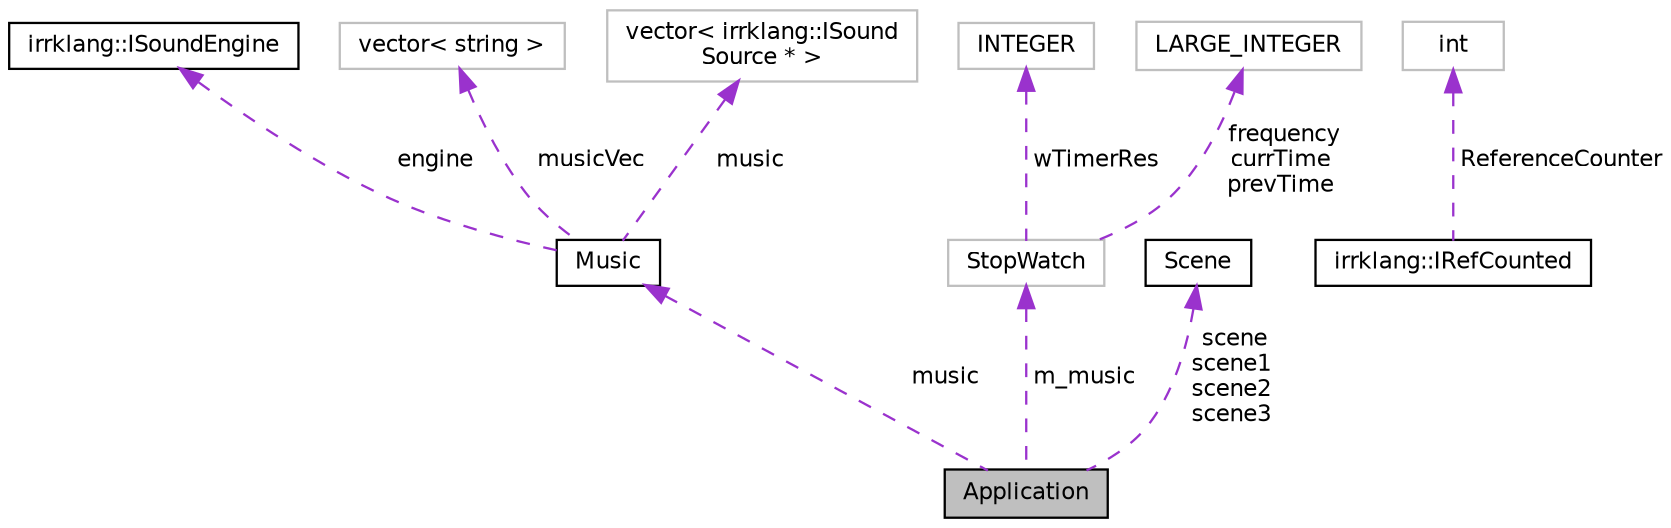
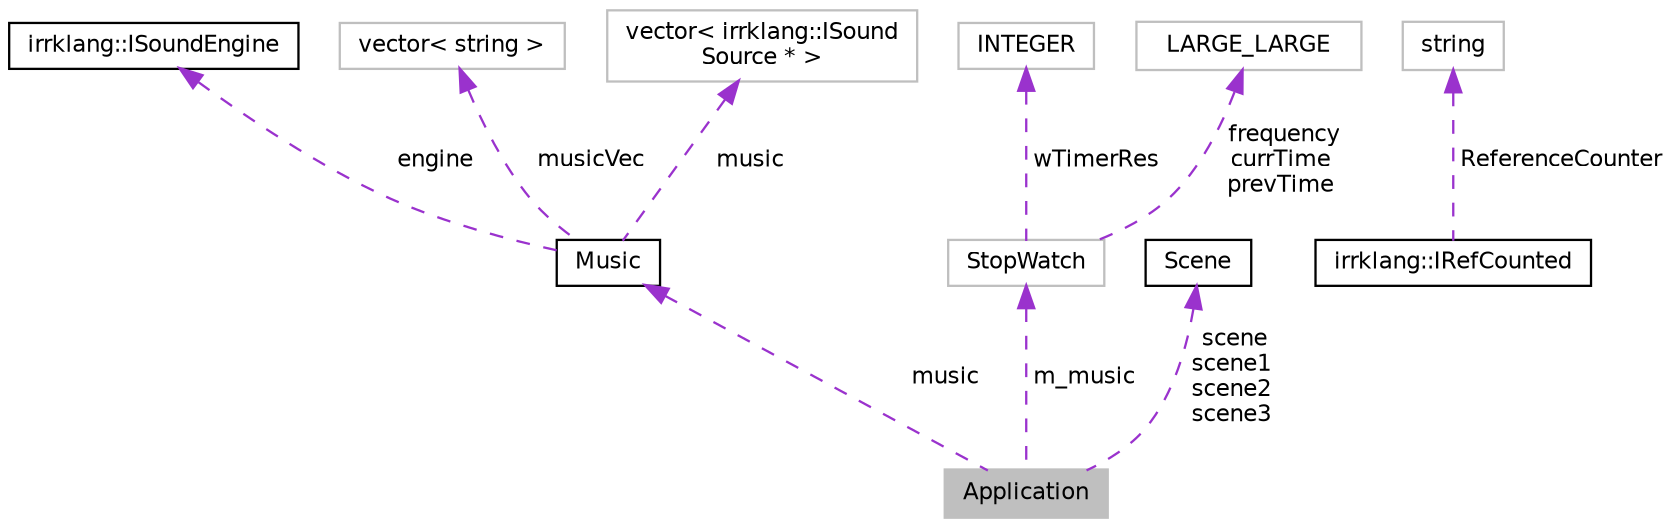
node "LARGE_INTEGER": label "LARGE_INTEGER" -> "LARGE_LARGE"
node "int": label "int" -> "string"
node "Application": color black -> grey75
